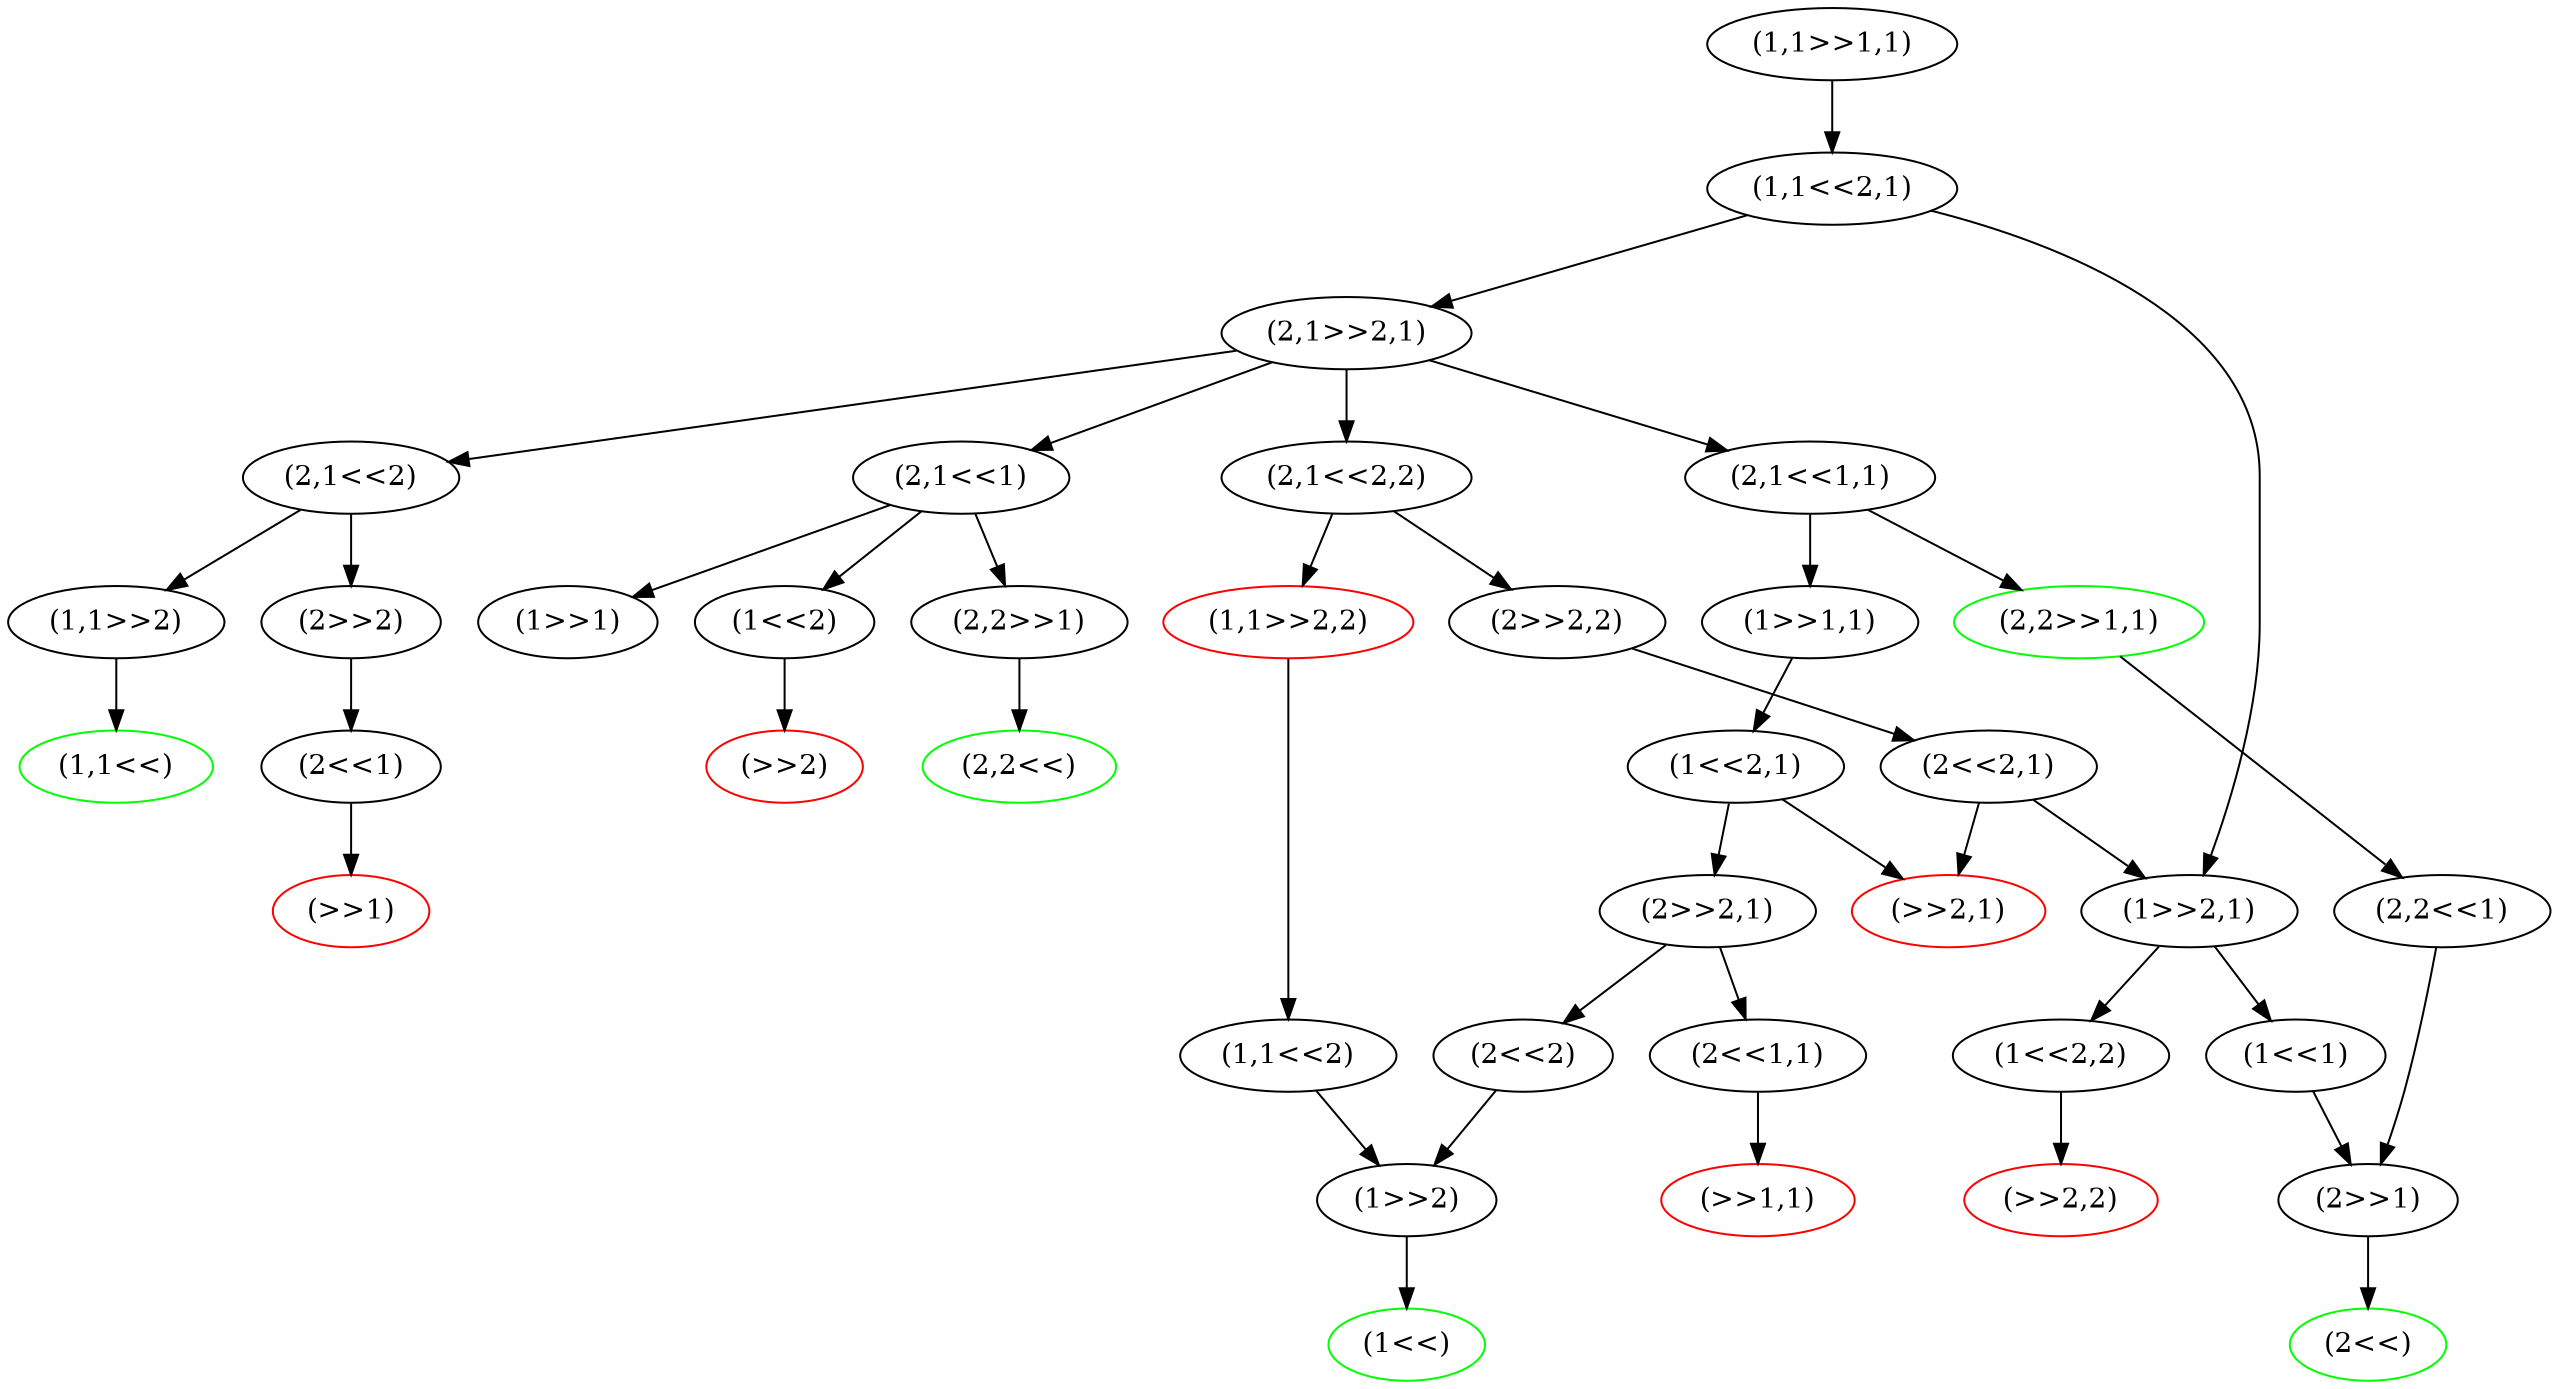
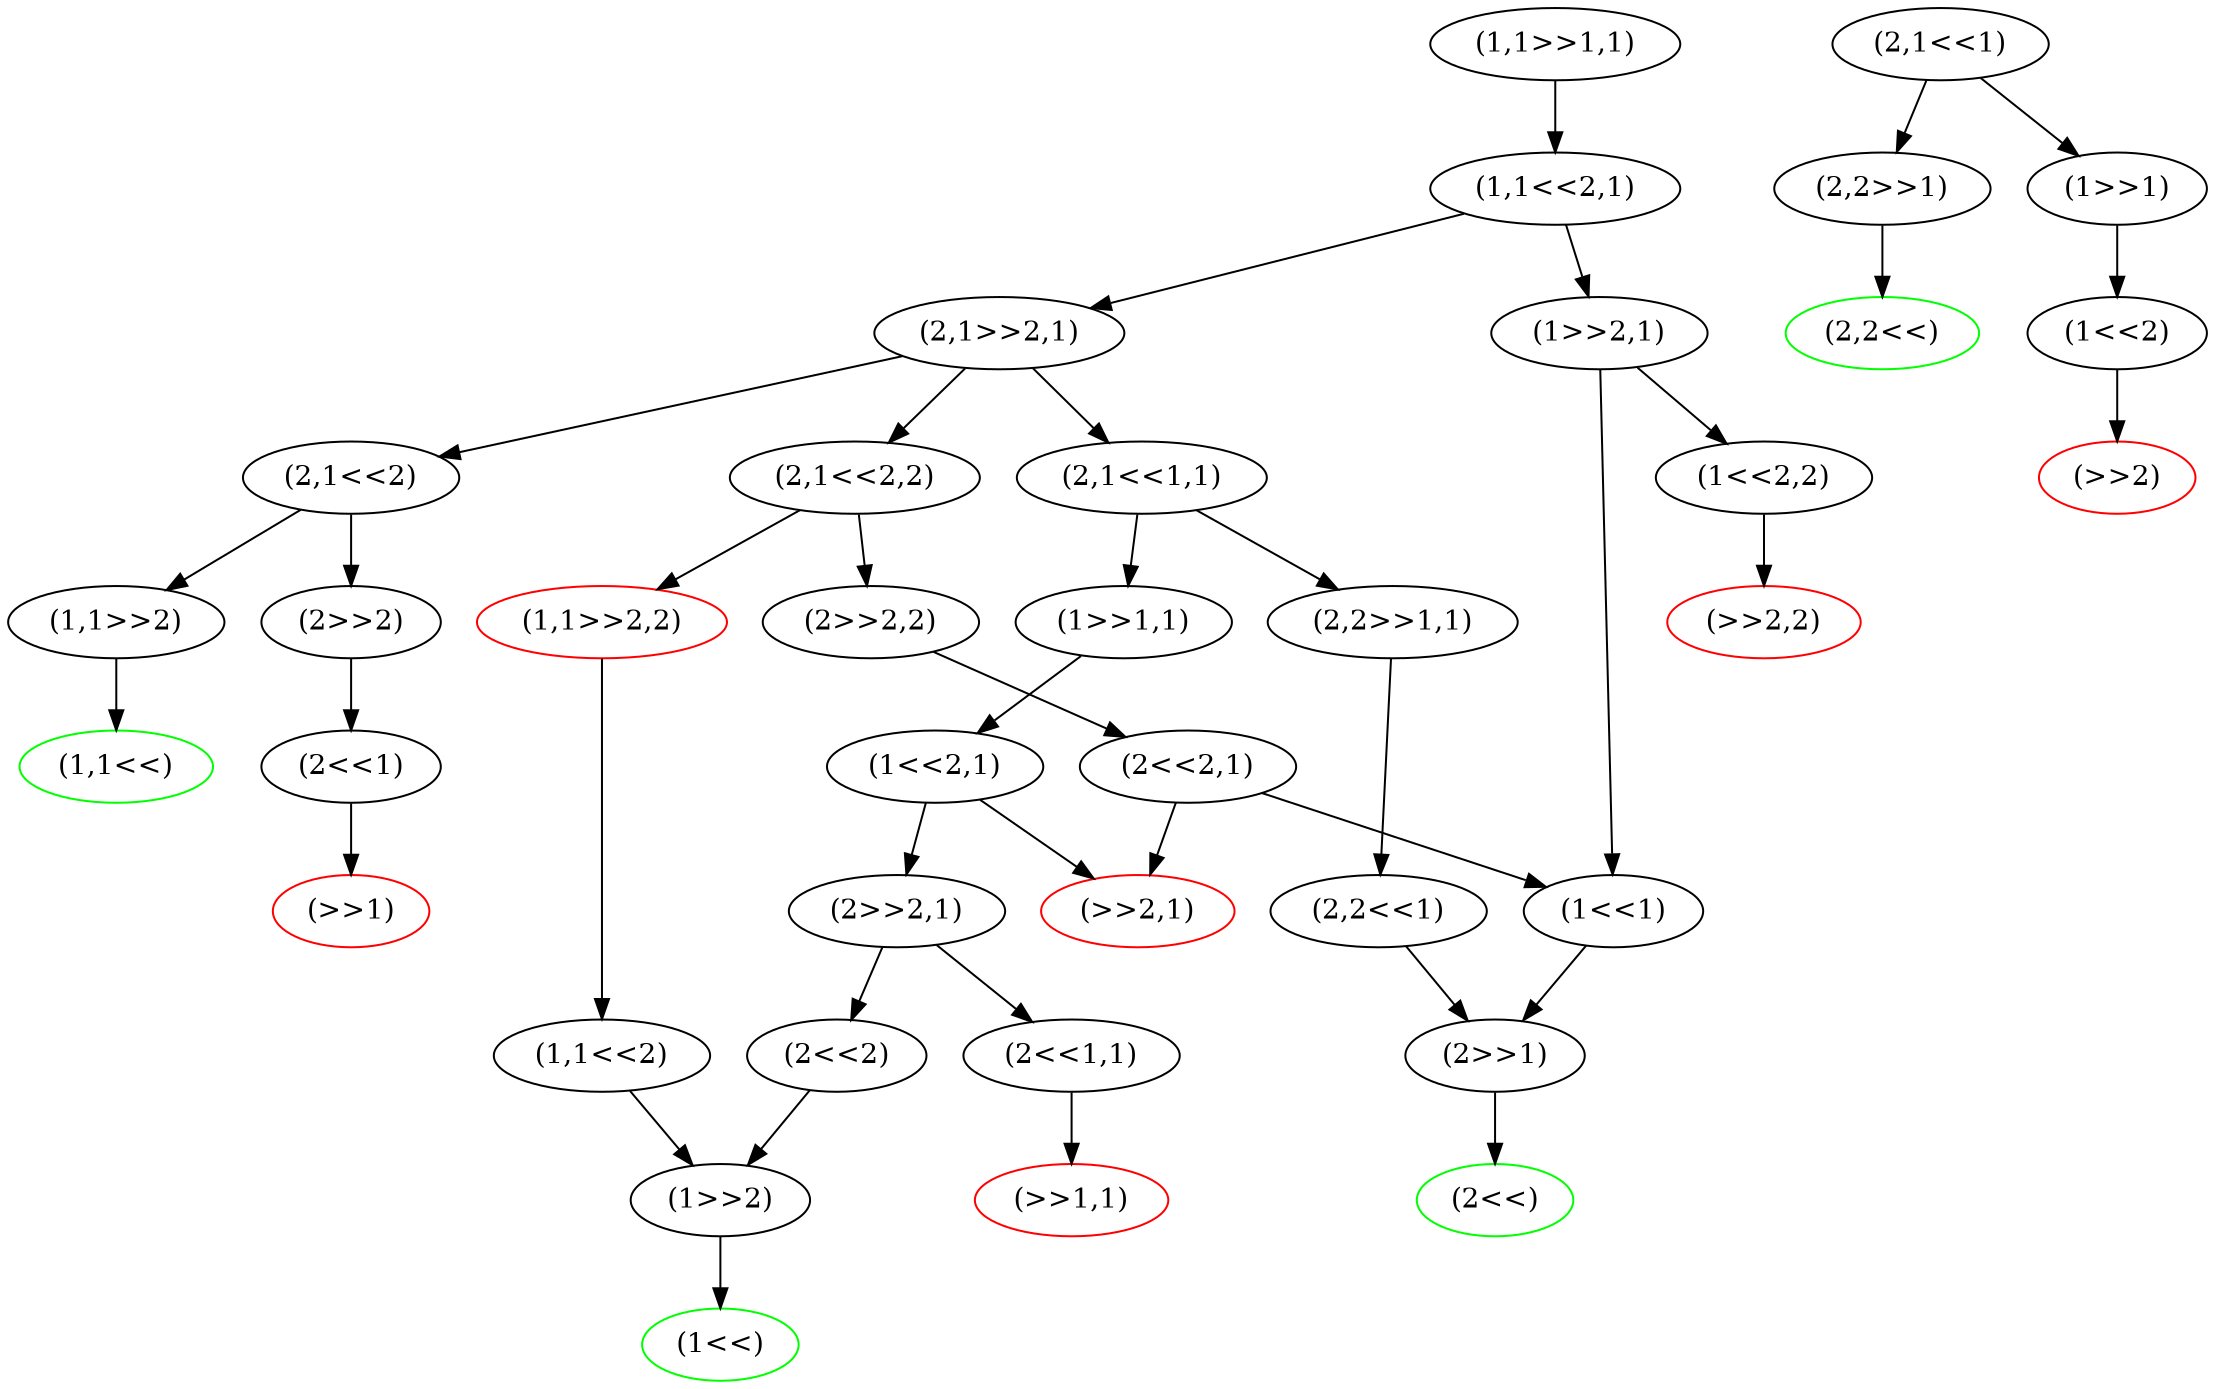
edge "(2,1>>2,1)" -> "(2,1<<1)": removed
edge "(2,1<<1)" -> "(1<<2)": now "(1>>1)" -> "(1<<2)"
node "(2,2>>1,1)": color green -> black
edge "(2<<2,1)" -> "(1>>2,1)": now "(2<<2,1)" -> "(1<<1)"
